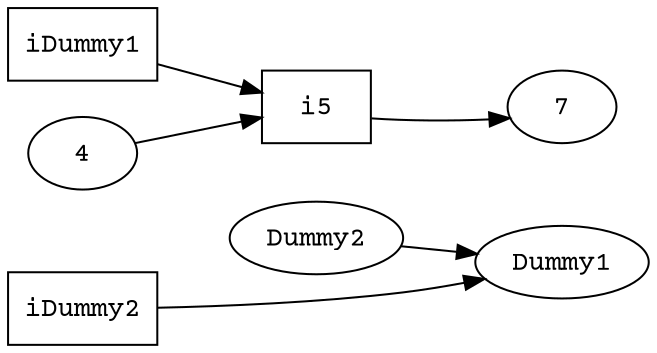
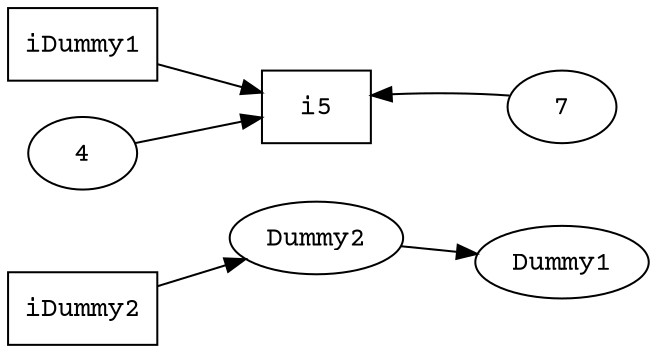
edge "i5" -> "7": reversed
edge "iDummy2" -> "Dummy1": now "iDummy2" -> "Dummy2"
